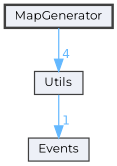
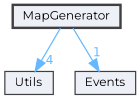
edge "Utils" -> "Events": now "MapGenerator" -> "Events"
